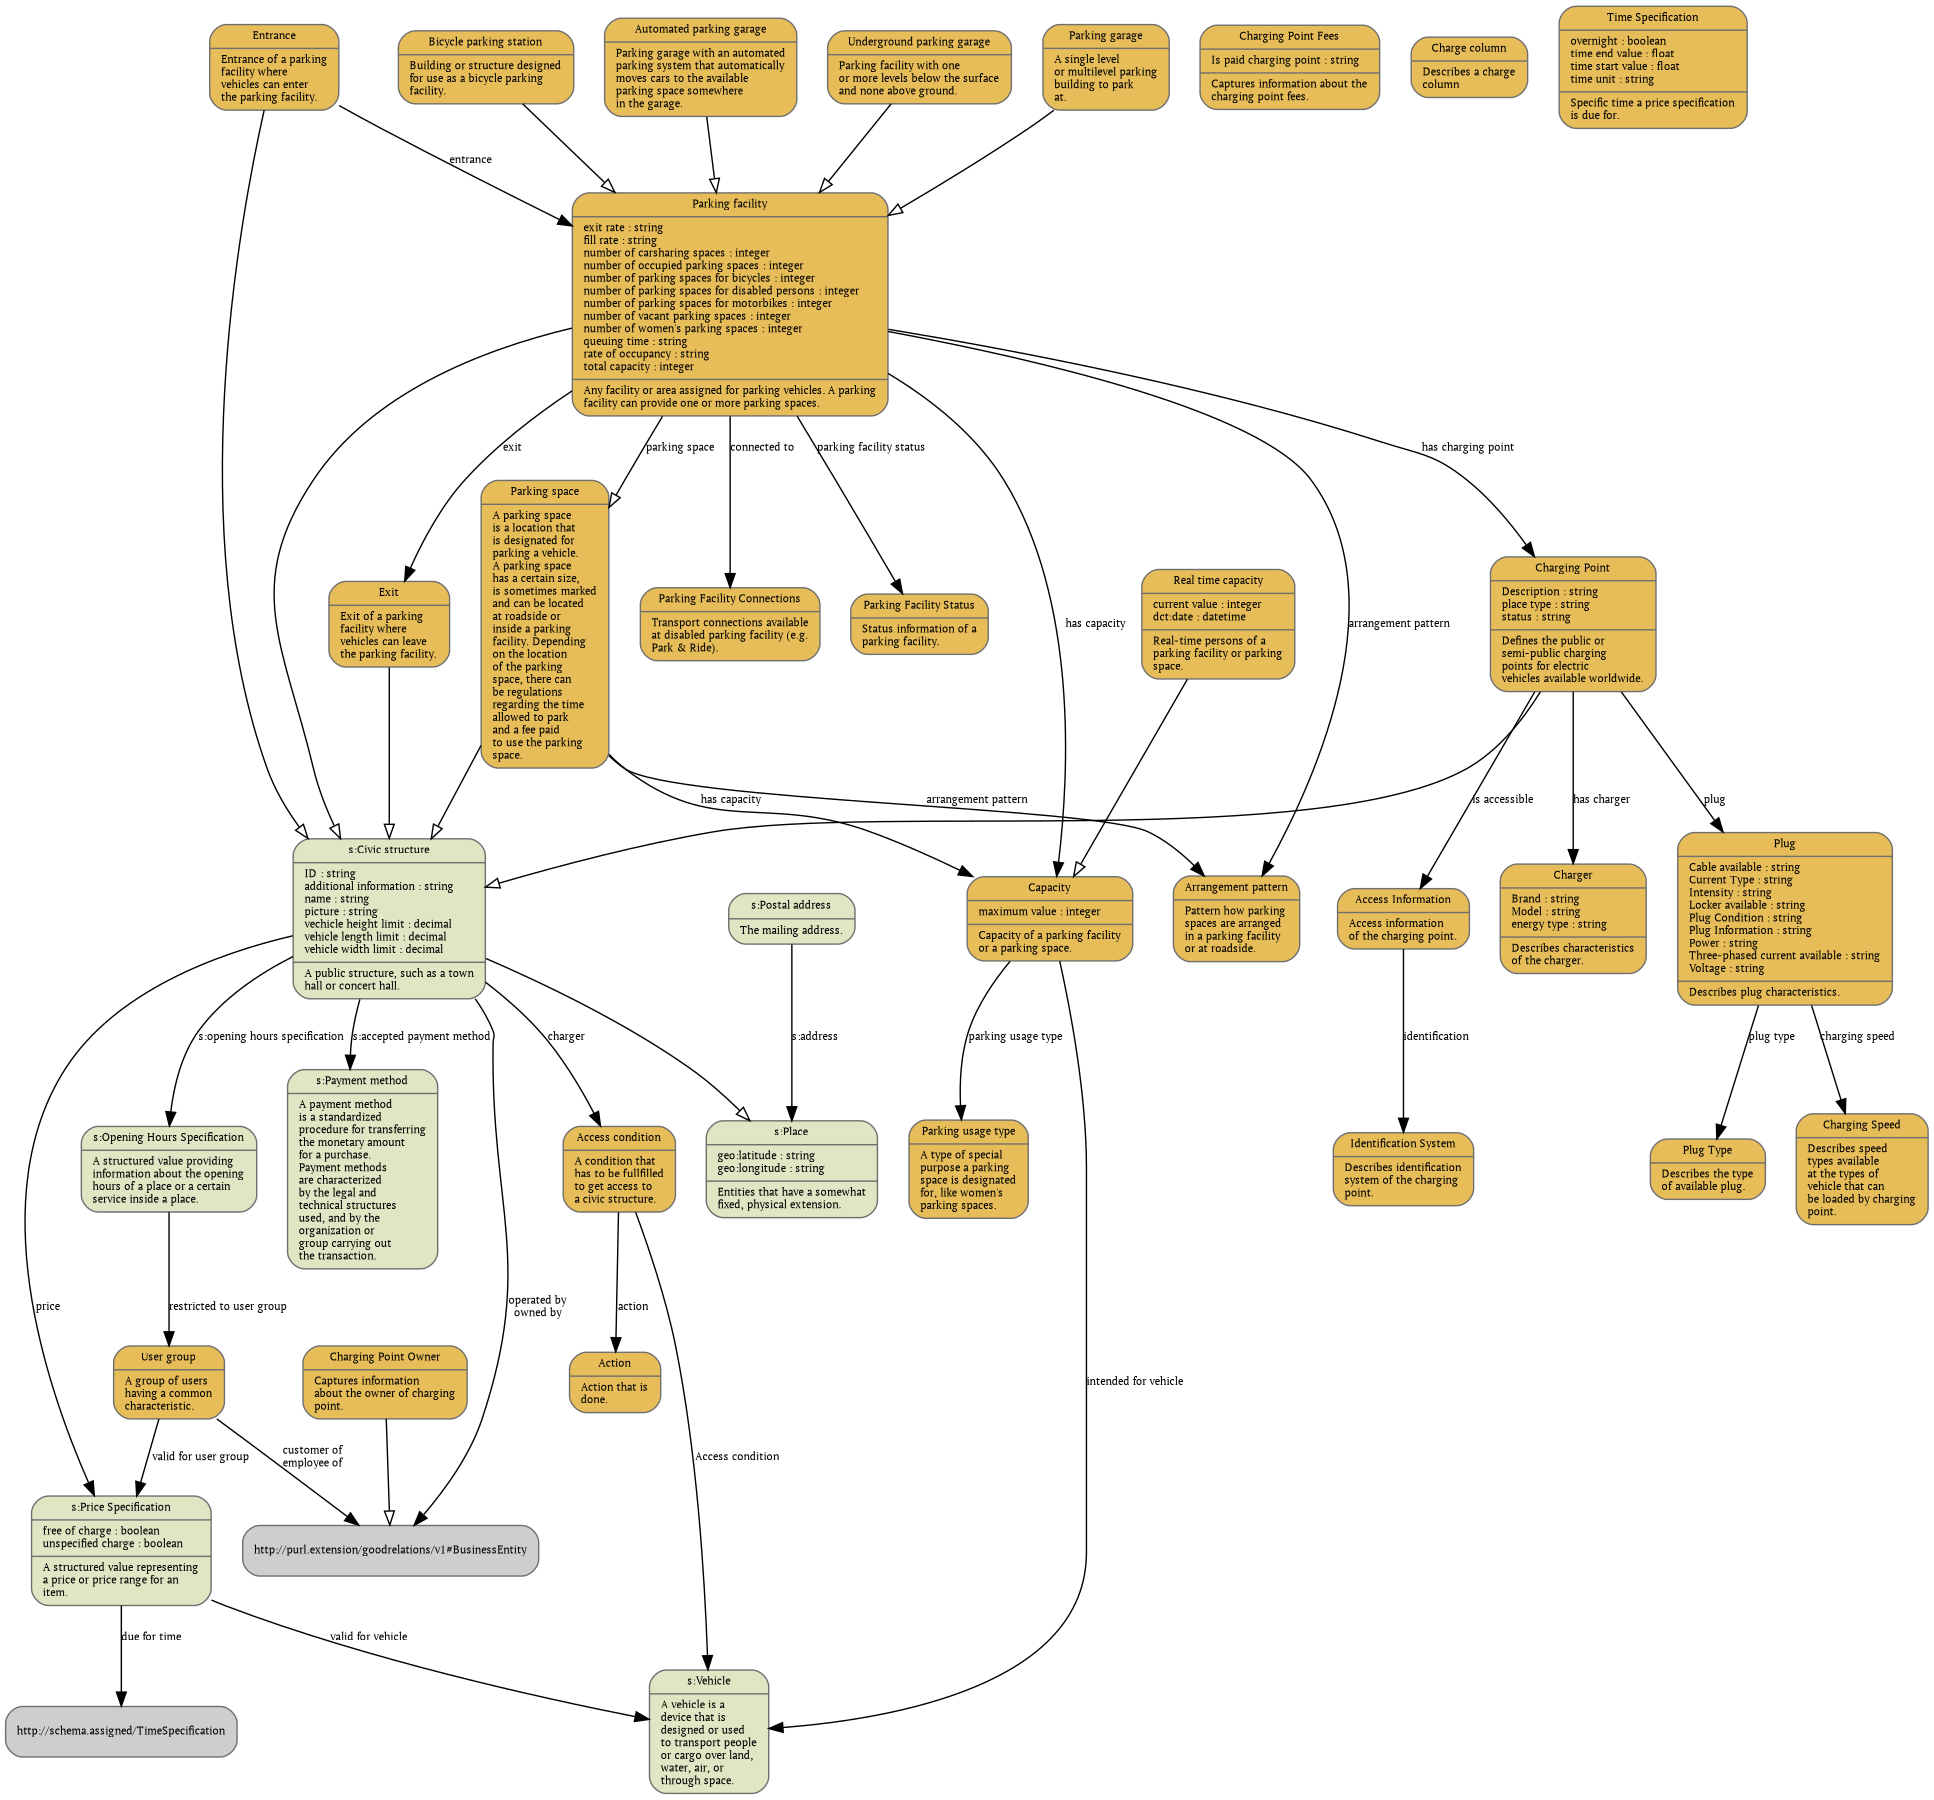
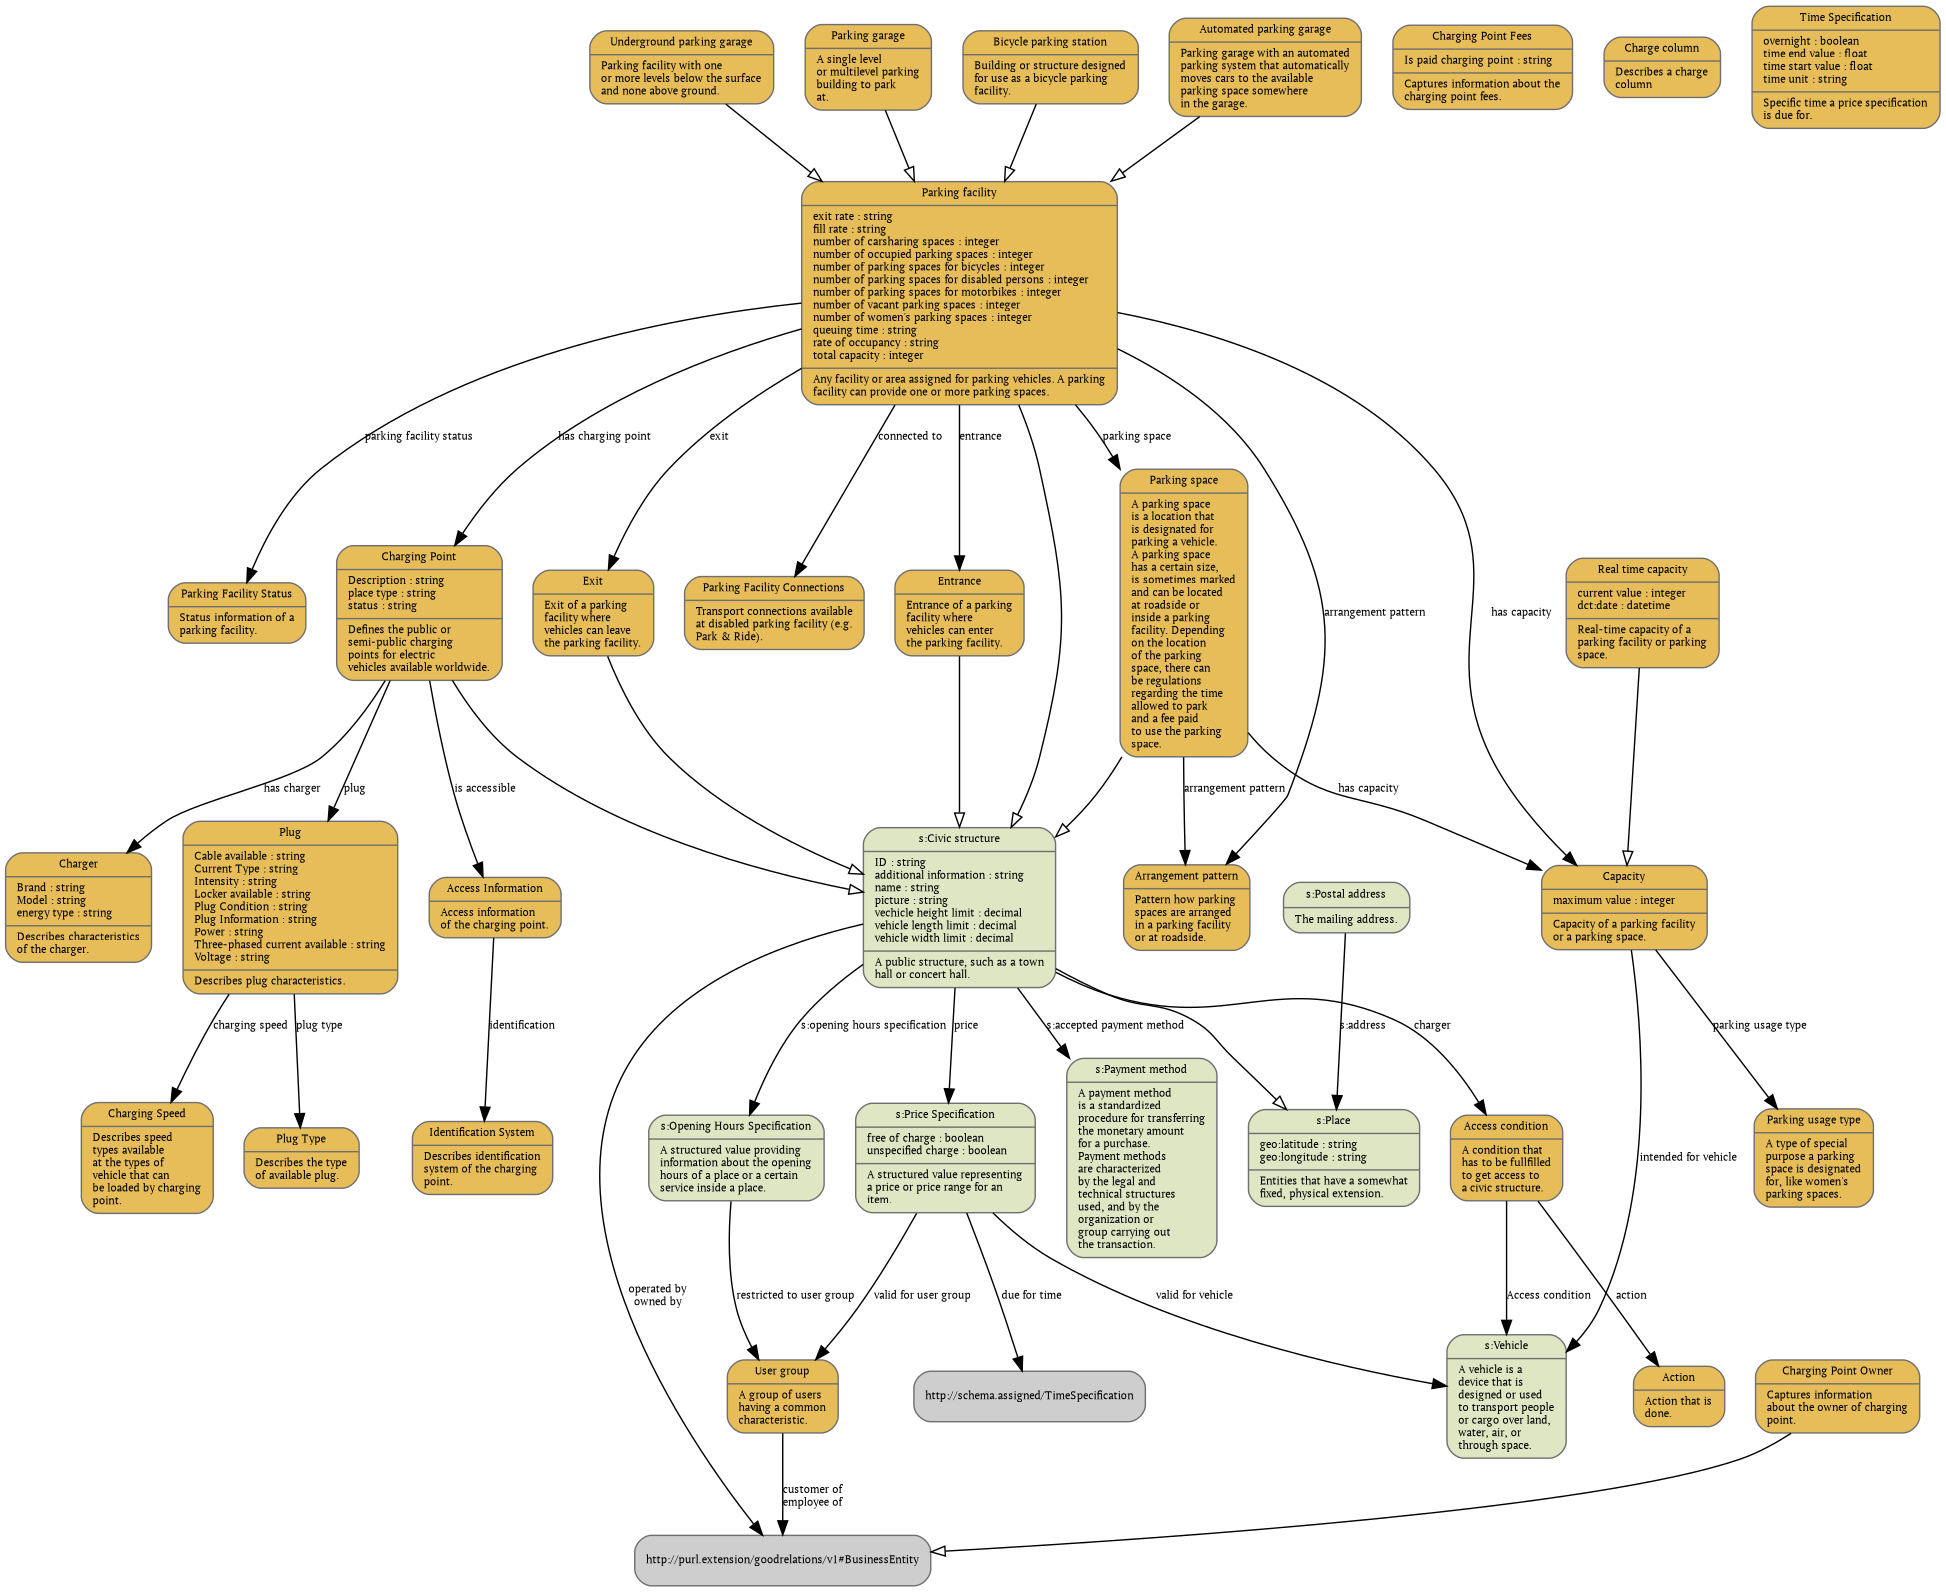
edge "Entrance" -> "Parking facility": reversed
edge "Parking facility" -> "Parking space": arrowhead empty -> normal
node "Real time capacity": text "Real-time persons of a" -> "Real-time capacity of a"
edge "User group" -> "s:Price Specification": reversed
